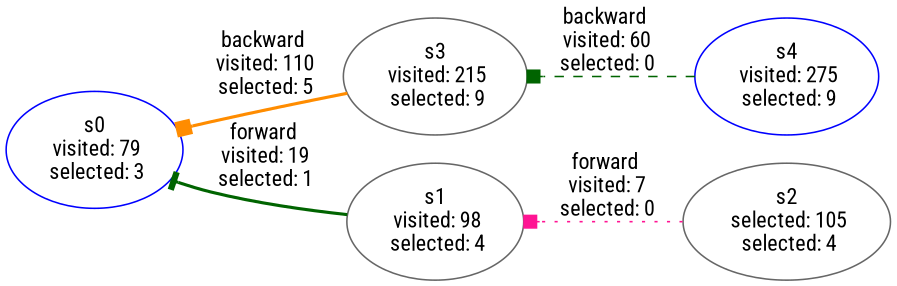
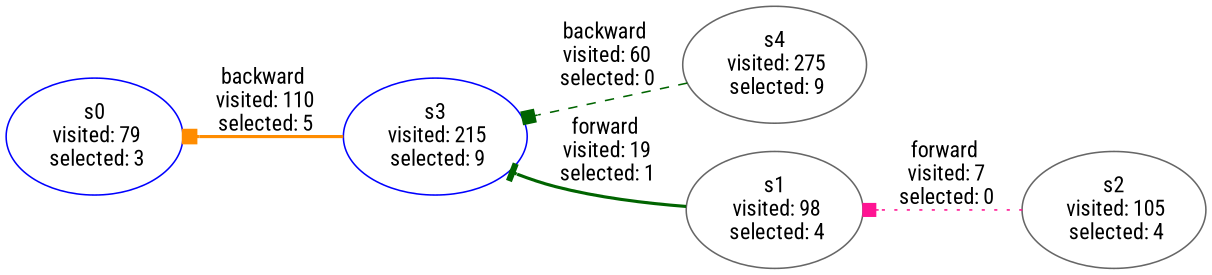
node "s3 visited: 215 selected: 9": color gray40 -> blue
node "s4 visited: 275 selected: 9": color blue -> gray40
edge "s1 visited: 98 selected: 4" -> "s0 visited: 79 selected: 3": now "s1 visited: 98 selected: 4" -> "s3 visited: 215 selected: 9"
node "s2 selected: 105 selected: 4": label "s2 selected: 105 selected: 4" -> "s2 visited: 105 selected: 4"
